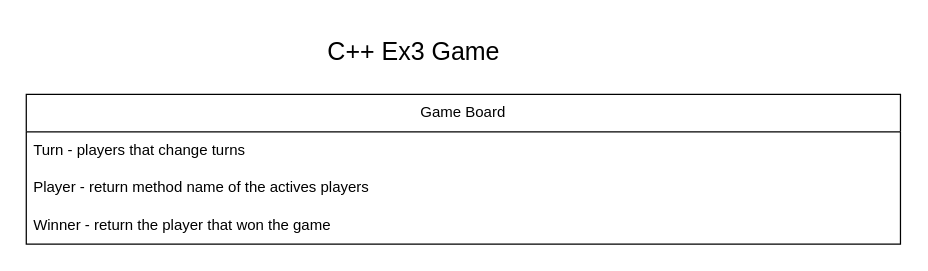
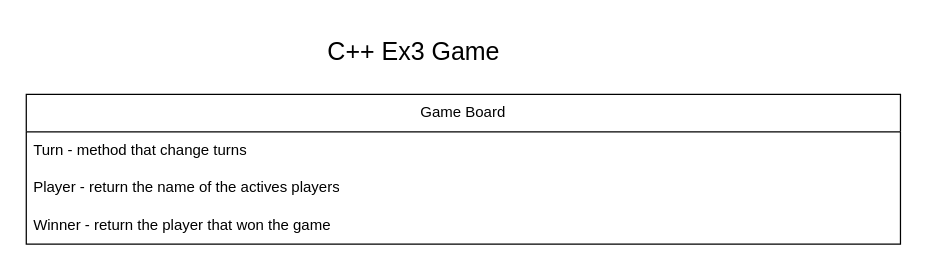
node "Turn - players that change turns": label "Turn - players that change turns" -> "Turn - method that change turns"
node "Player - return method name of the actives players": label "Player - return method name of the actives players" -> "Player - return the name of the actives players"
